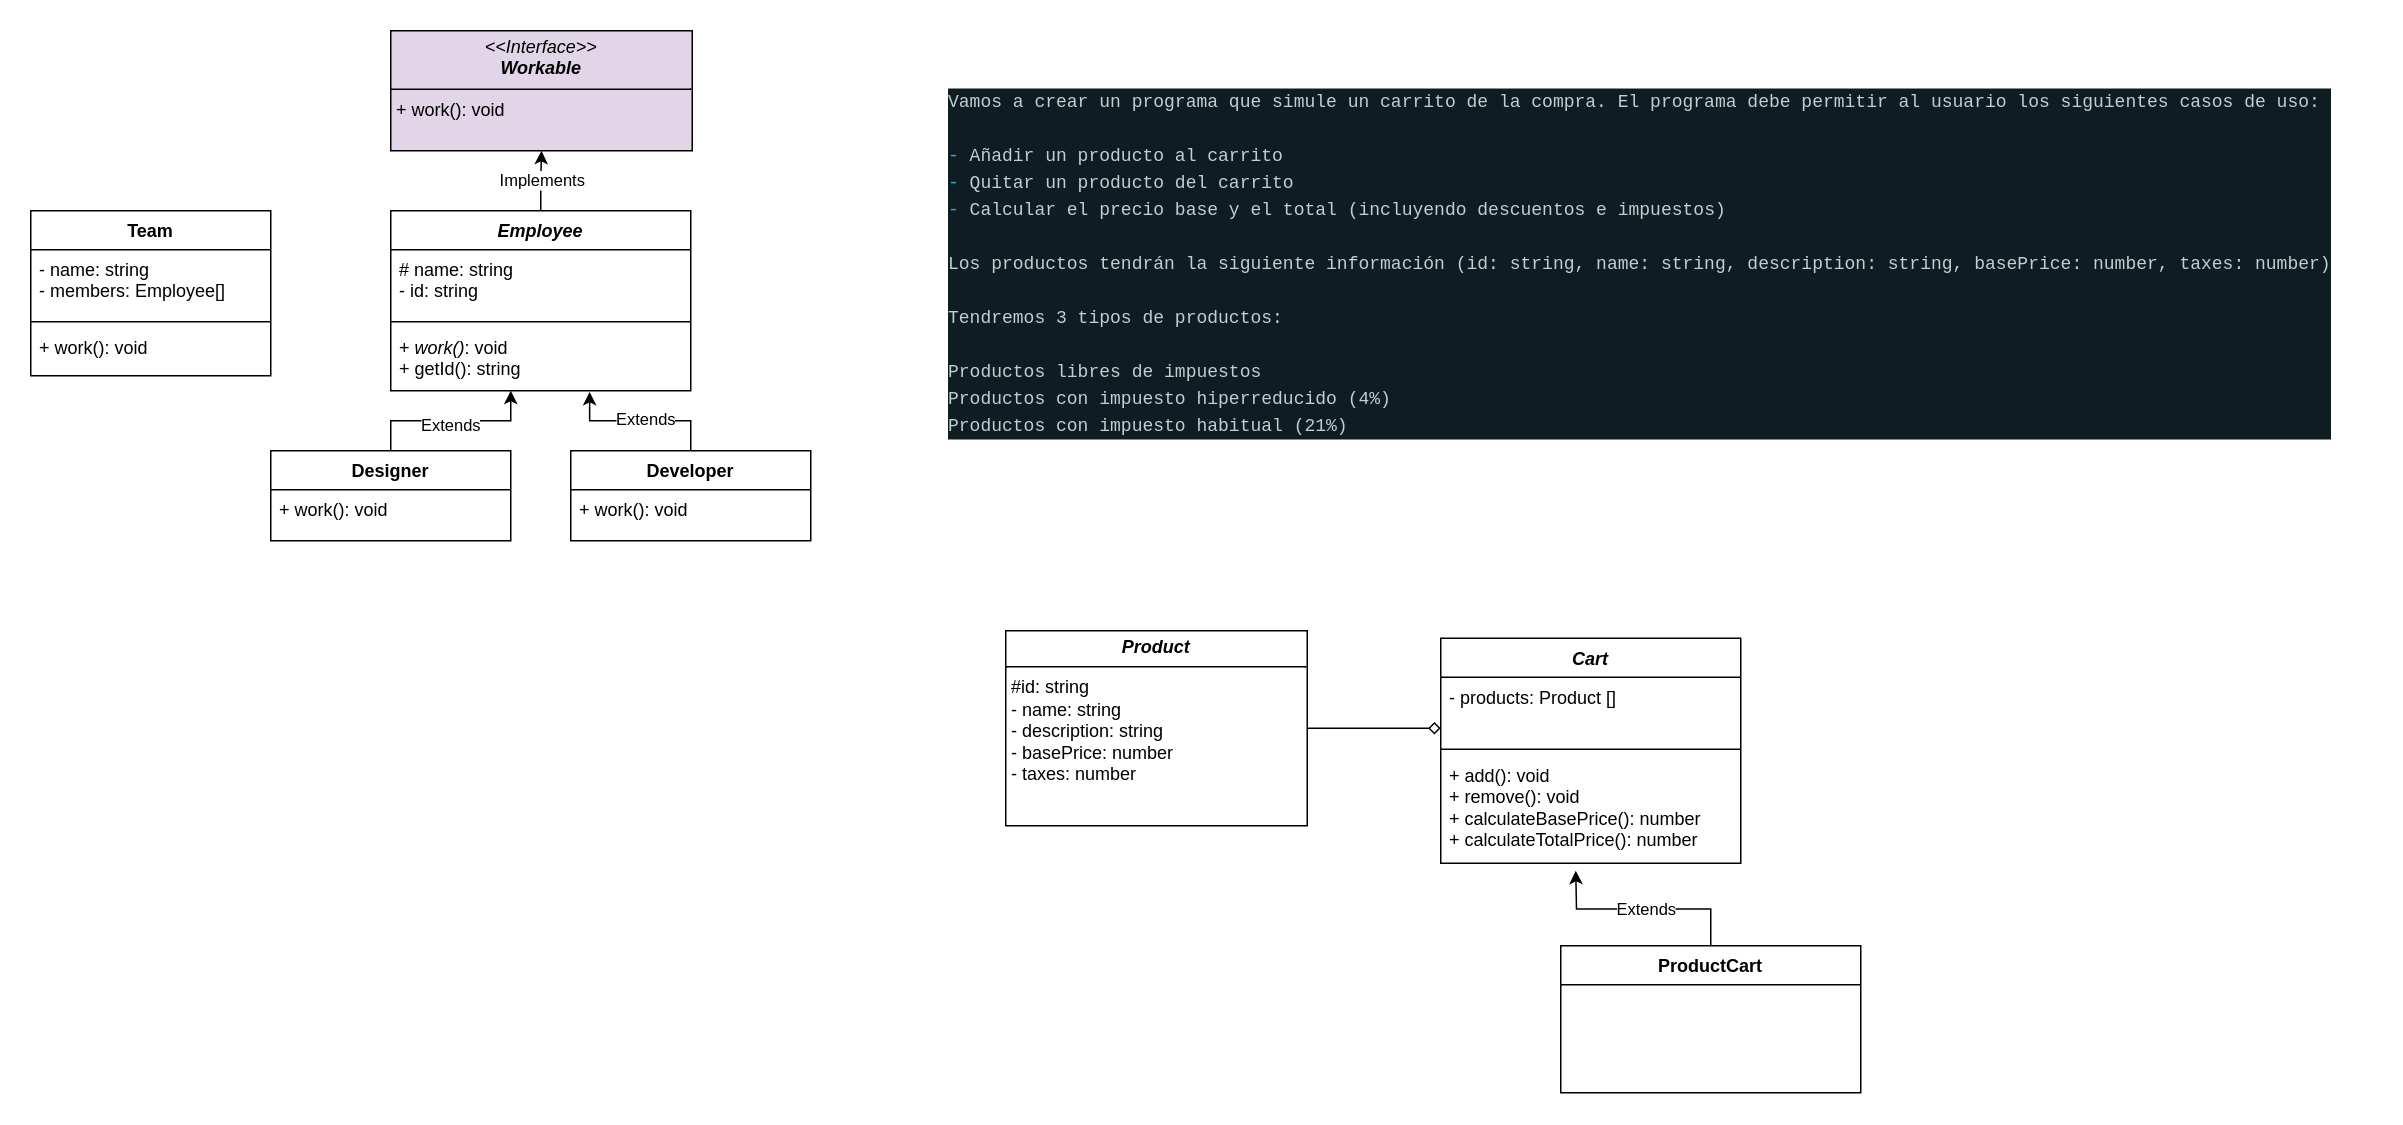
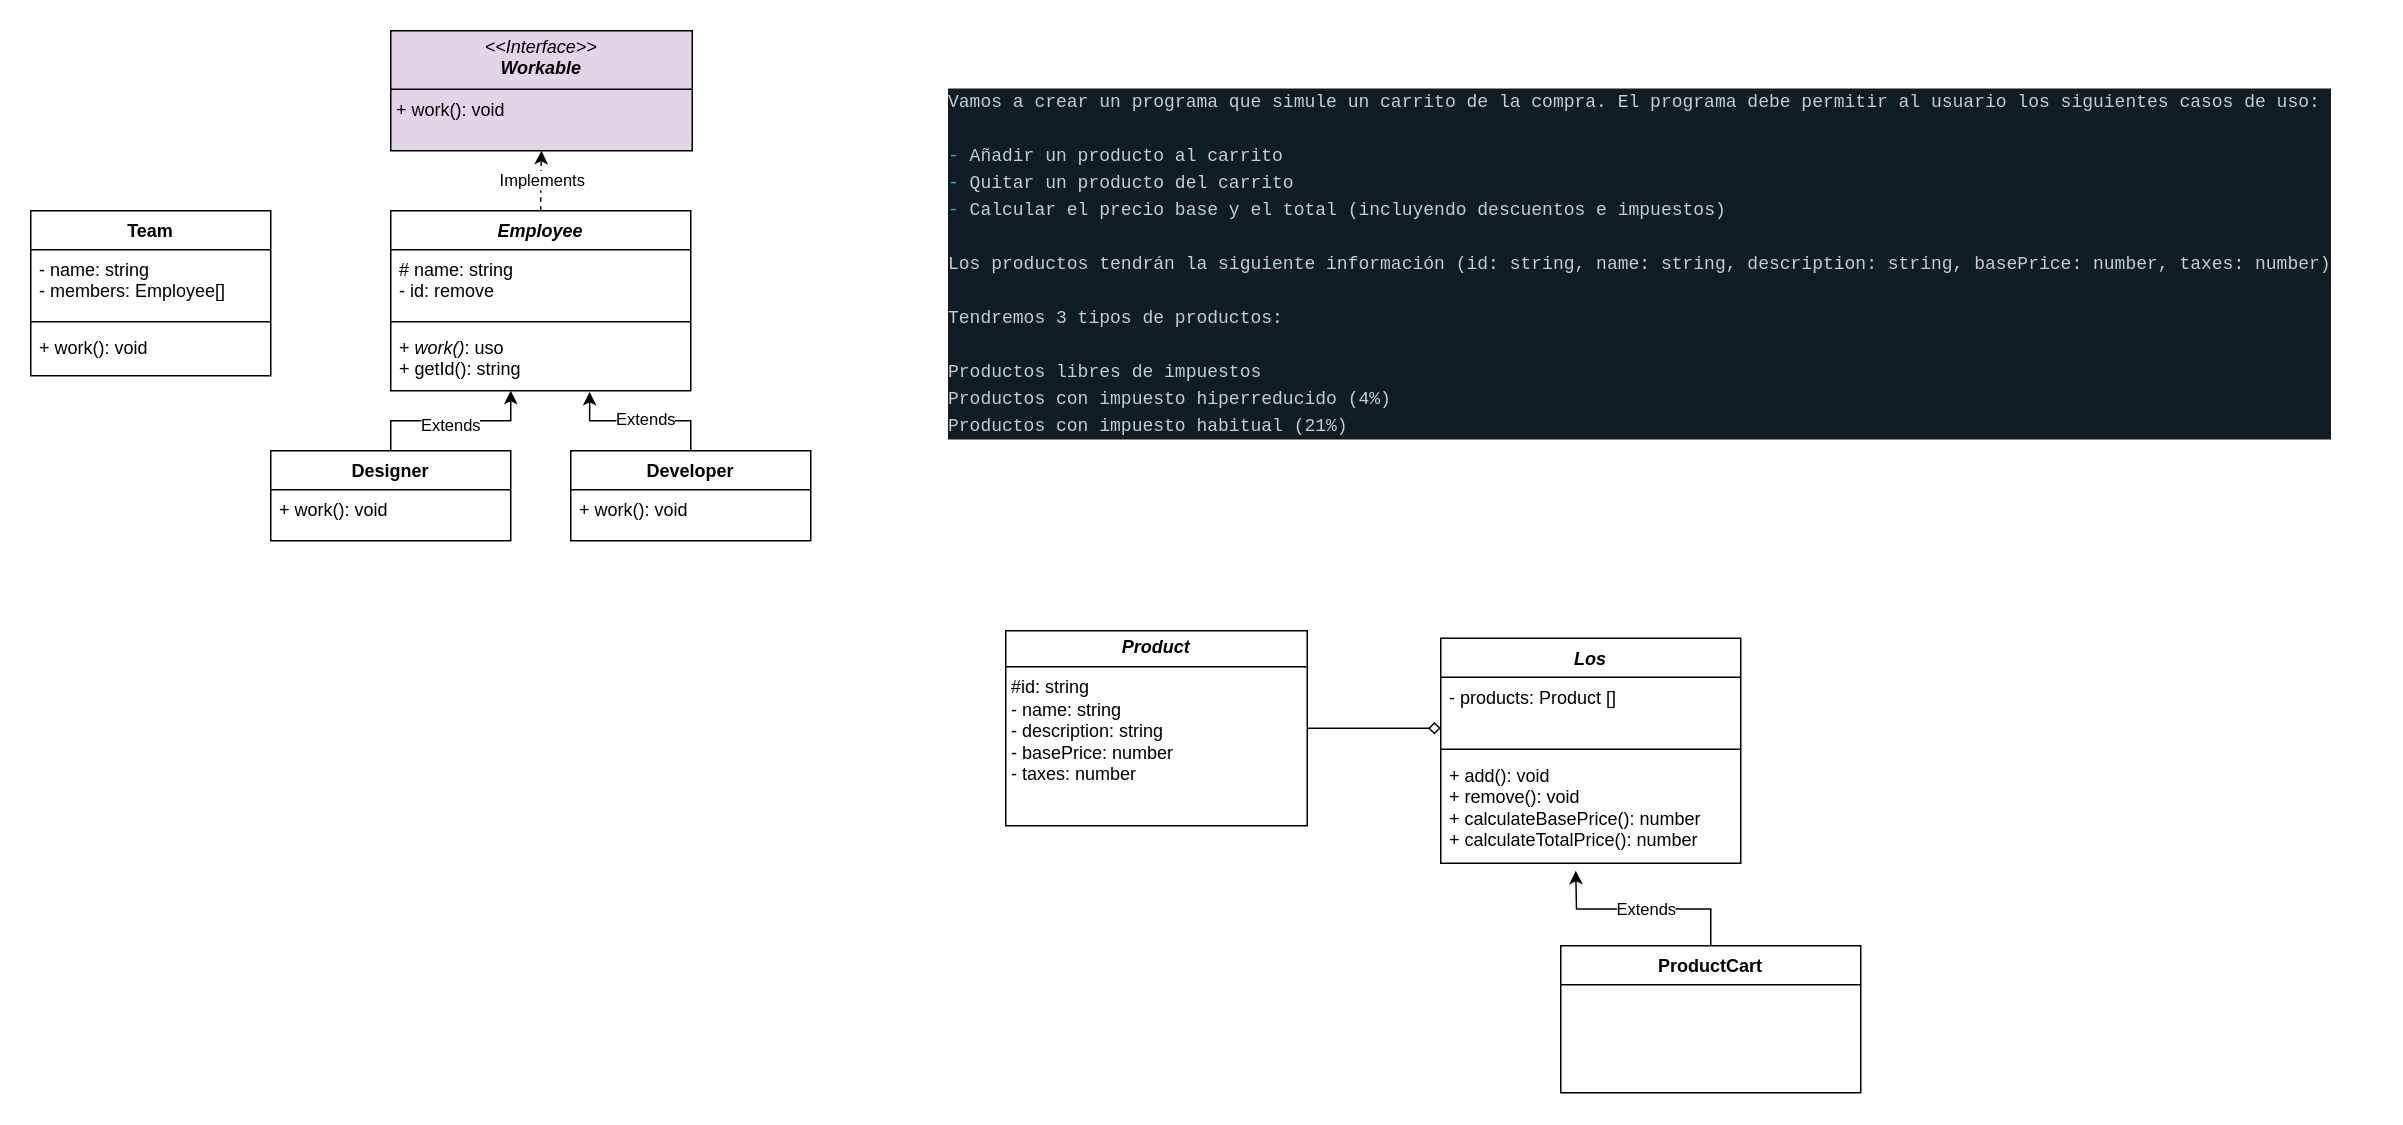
edge "Employee" -> "<<Interface>> Workable + work(): void": style solid -> dashed
node "# name: string - id: string": label "# name: string - id: string" -> "# name: string - id: remove"
node "+ work(): void + getId(): string": label "+ work(): void + getId(): string" -> "+ work(): uso + getId(): string"
node "Cart": label "Cart" -> "Los"
